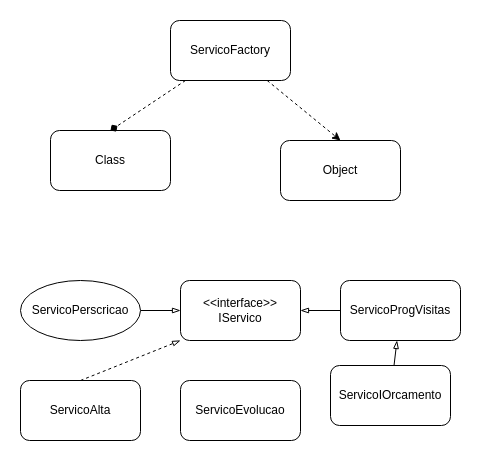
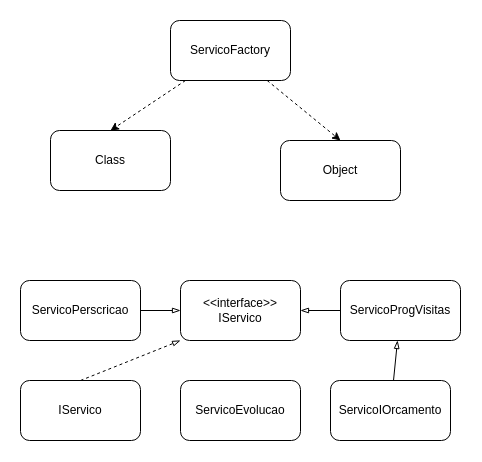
edge "ServicoFactory" -> "Class": arrowhead diamond -> classic
node "ServicoPerscricao": shape ellipse -> rounded rectangle
node "ServicoIOrcamento": moved (391, 396) -> (391, 411)
node "ServicoAlta": label "ServicoAlta" -> "IServico"
